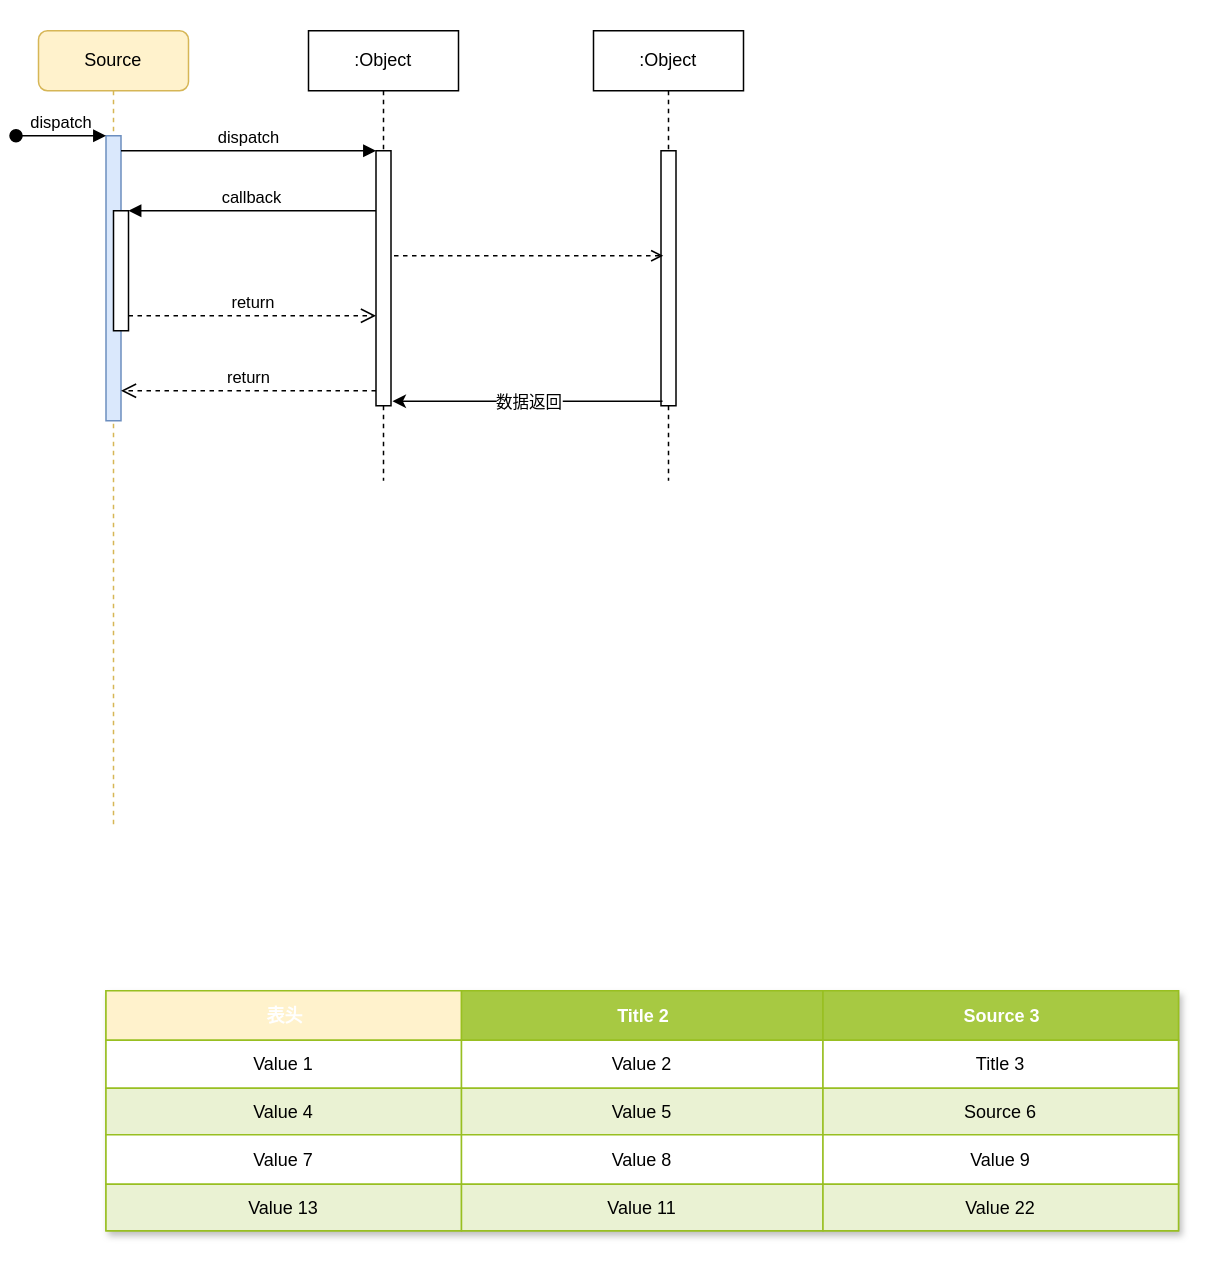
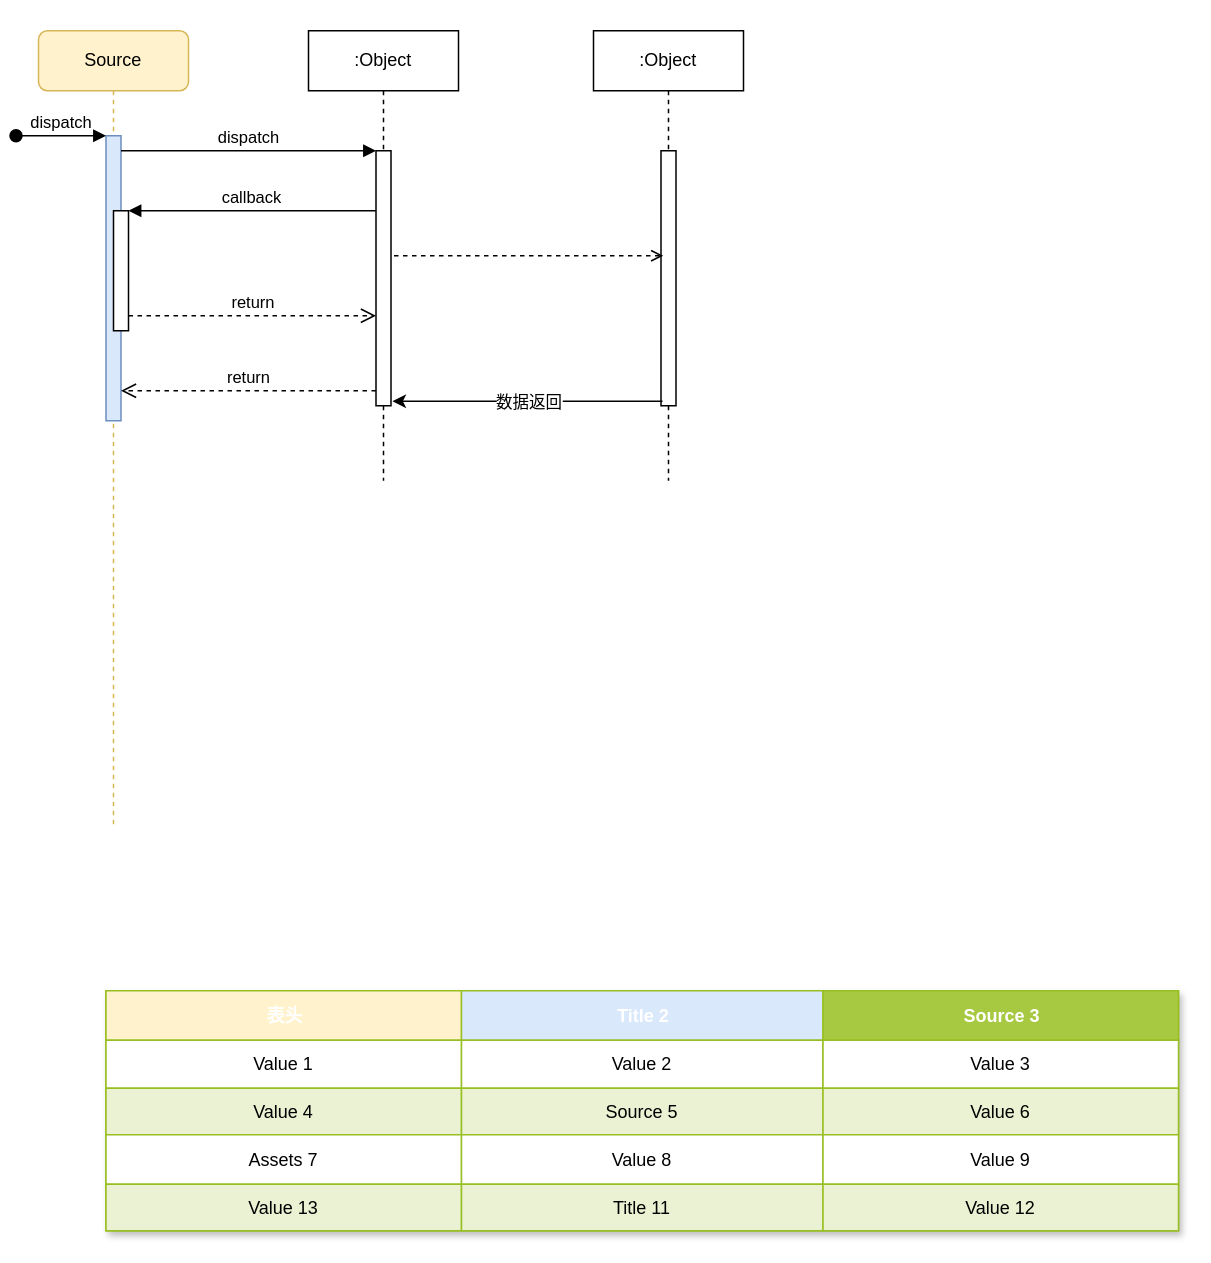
node "Title 2": fillcolor #a7c942 -> #dae8fc
node "Title 3": label "Title 3" -> "Value 3"
node "Value 5": label "Value 5" -> "Source 5"
node "Source 6": label "Source 6" -> "Value 6"
node "Value 7": label "Value 7" -> "Assets 7"
node "Value 11": label "Value 11" -> "Title 11"
node "Value 22": label "Value 22" -> "Value 12"
